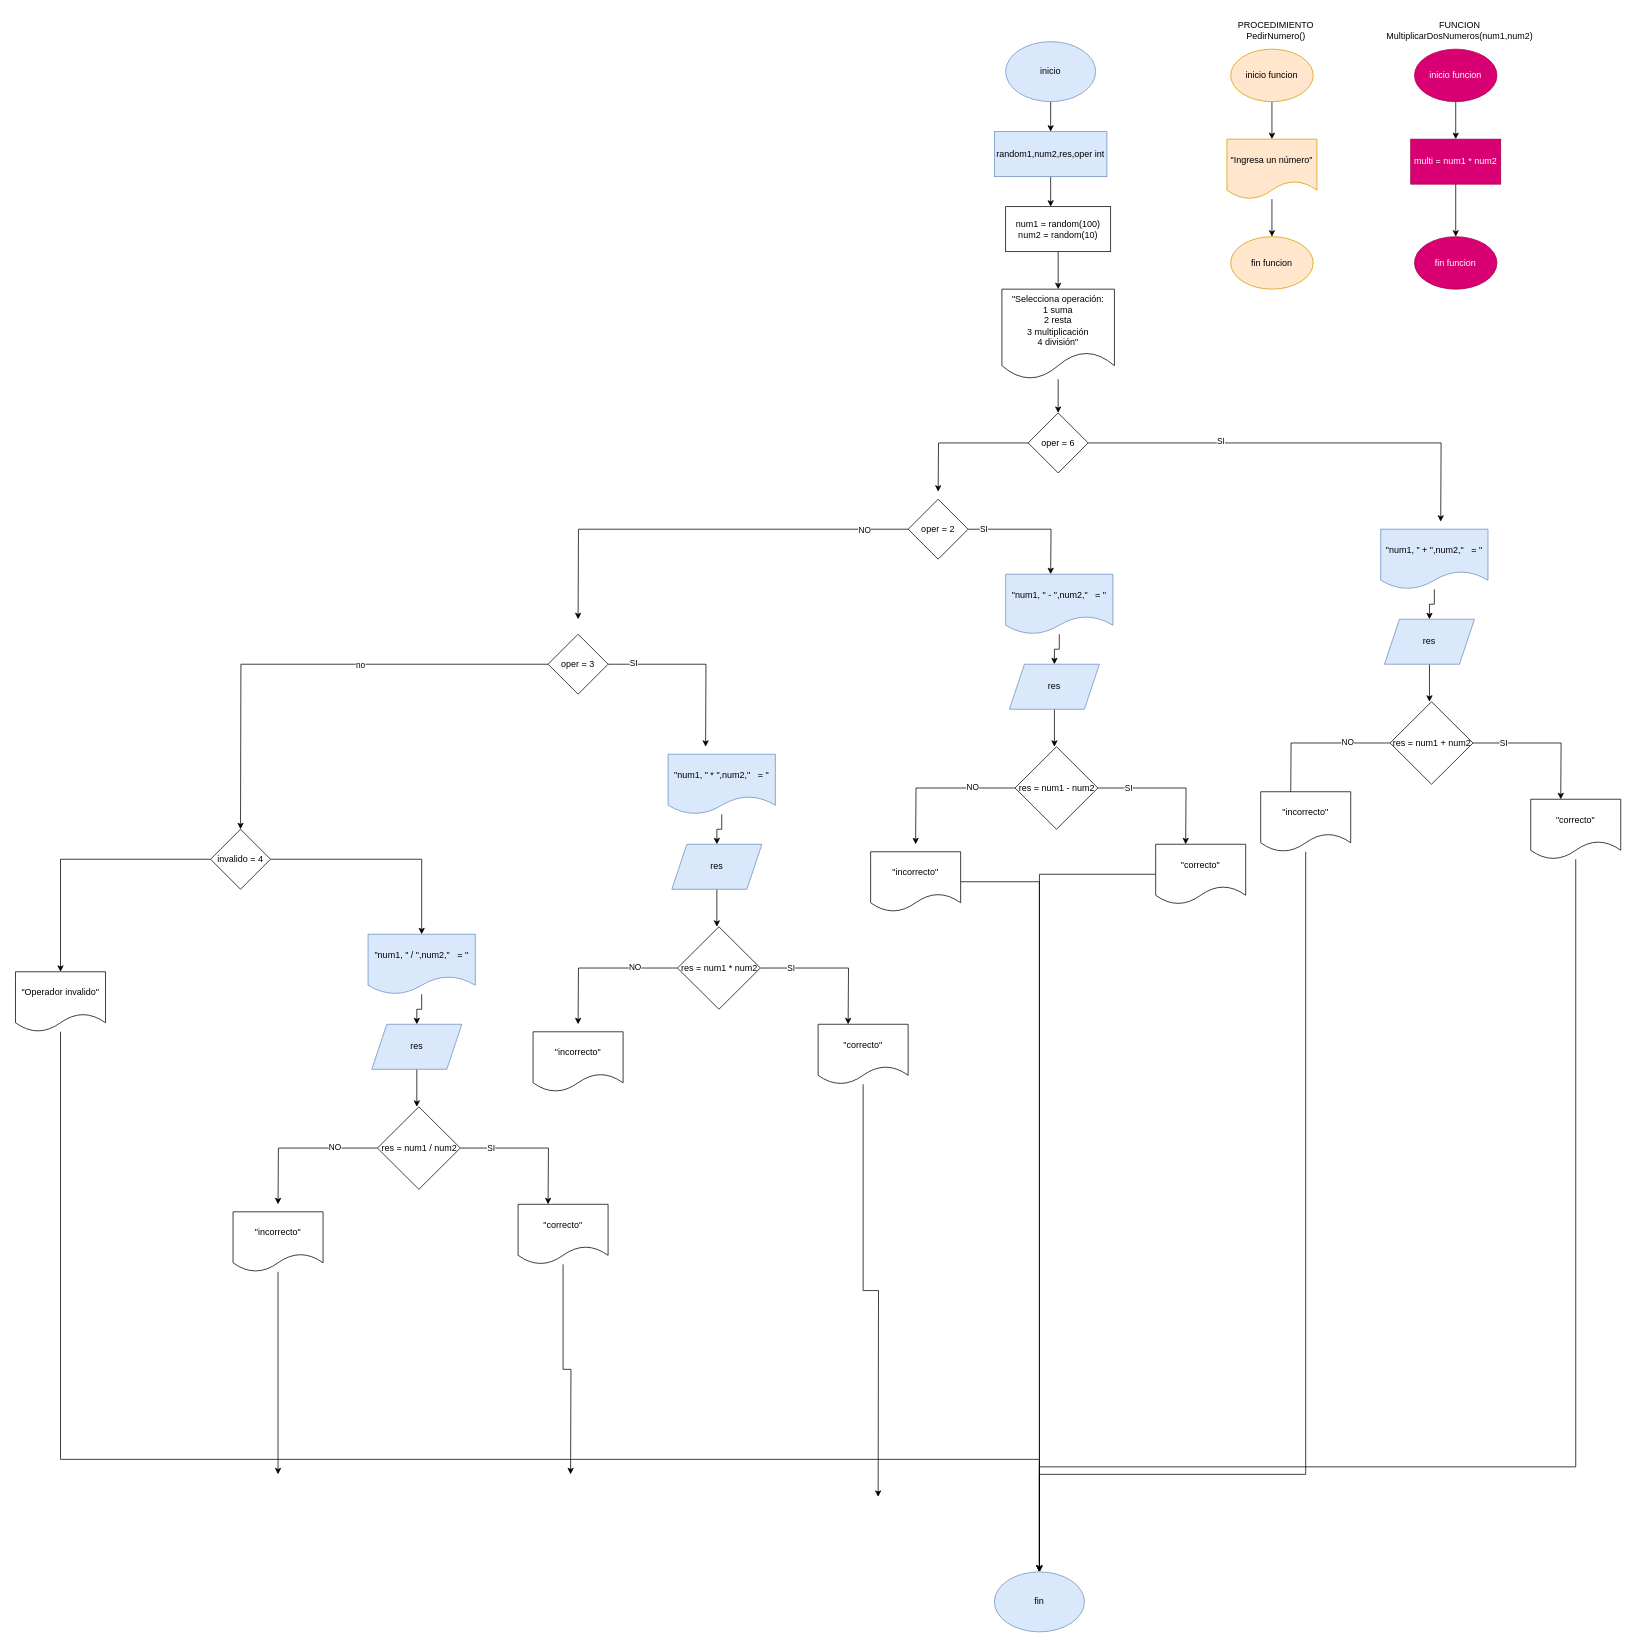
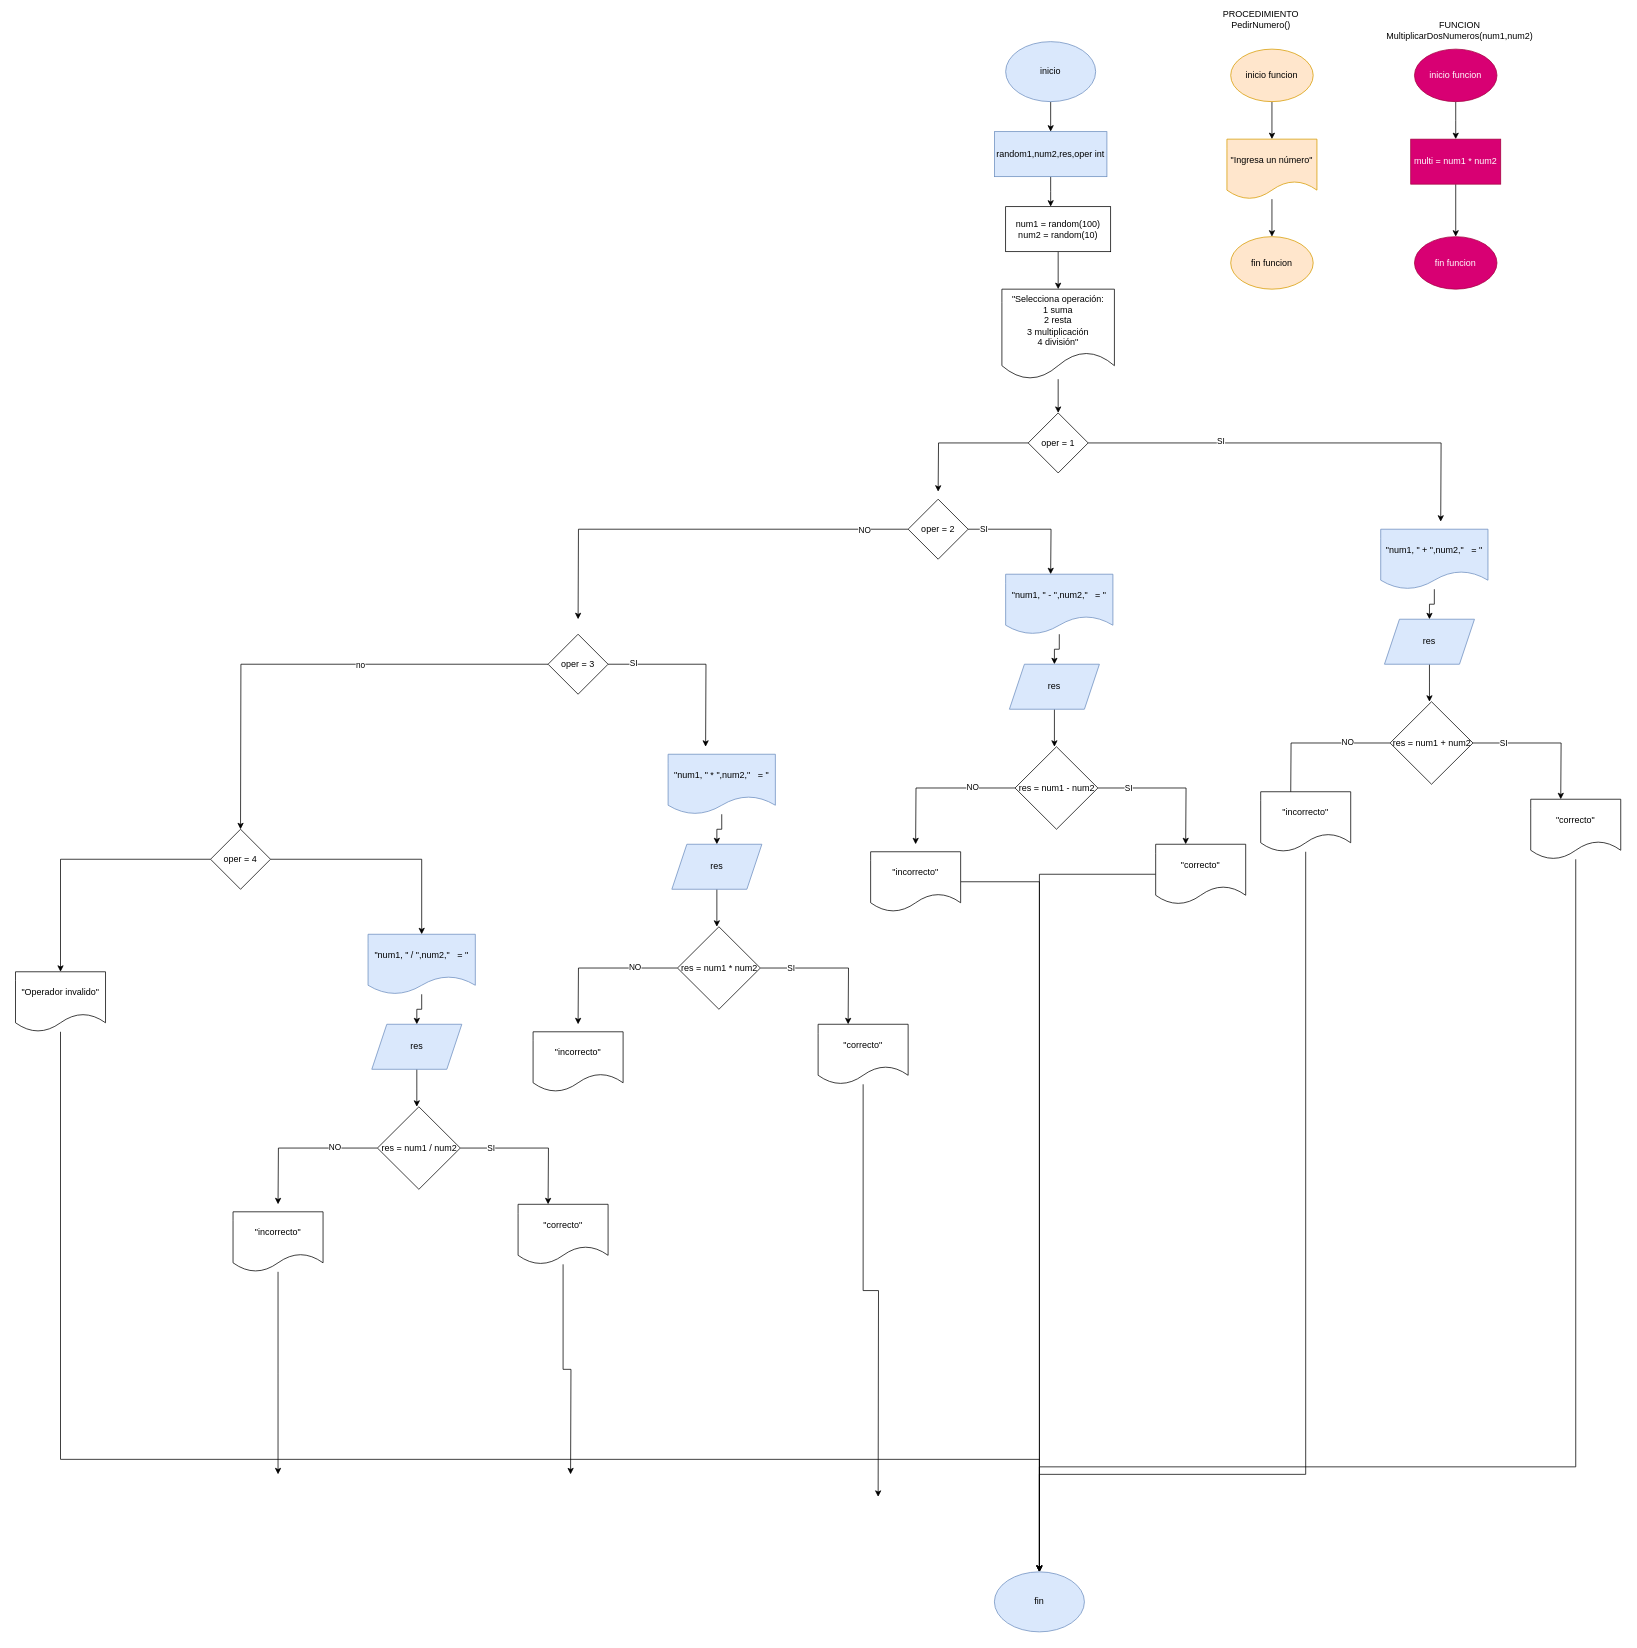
node "PROCEDIMIENTO PedirNumero()": moved (1275, 30) -> (1260, 19)
node "oper = 6": label "oper = 6" -> "oper = 1"
node "invalido = 4": label "invalido = 4" -> "oper = 4"
